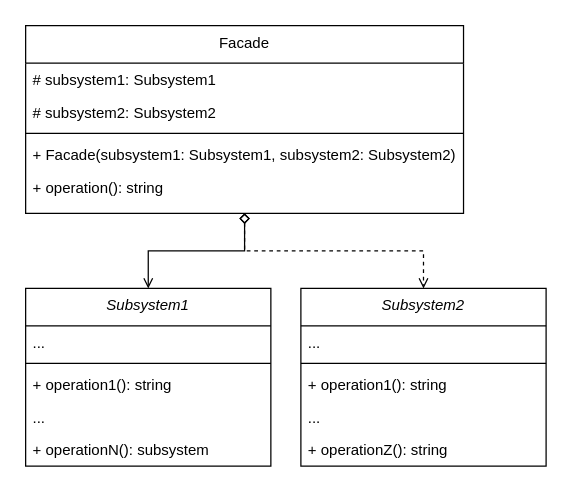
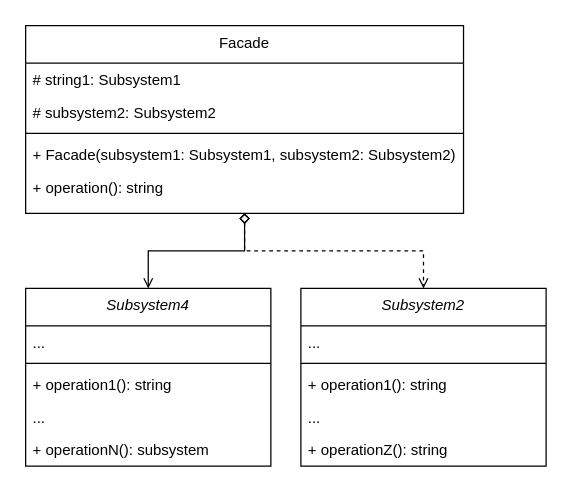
node "# subsystem1: Subsystem1": label "# subsystem1: Subsystem1" -> "# string1: Subsystem1"
node "Subsystem1": label "Subsystem1" -> "Subsystem4"
